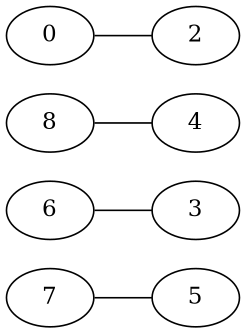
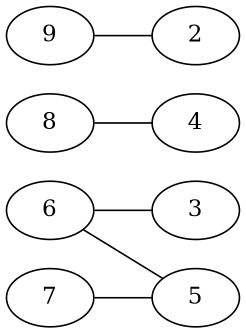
node "0": label "0" -> "9"
edge "6" -- "5": added
